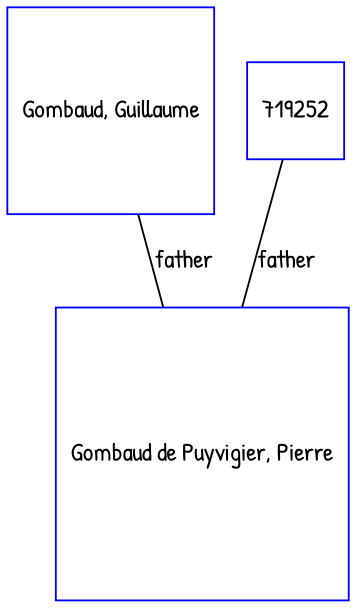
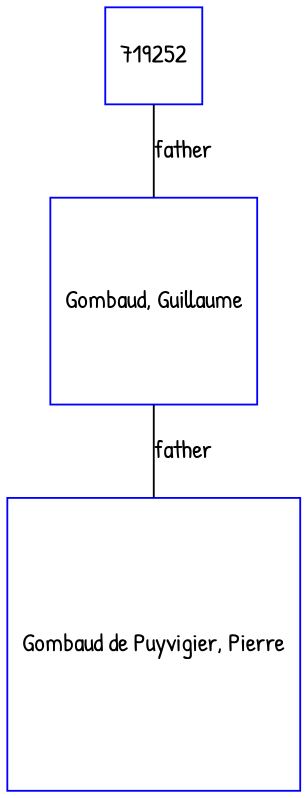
edge "719252" -- "Gombaud de Puyvigier, Pierre": now "719252" -- "Gombaud, Guillaume"
